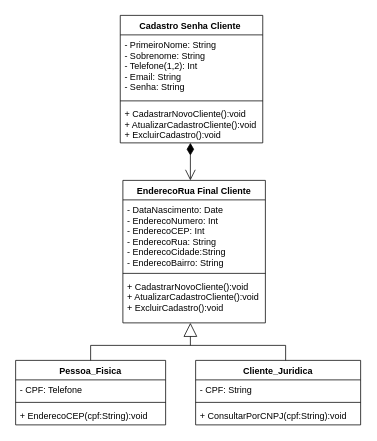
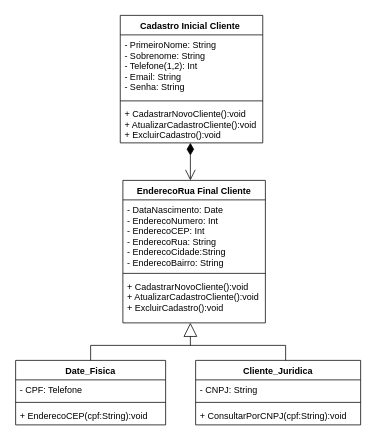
node "Cadastro Senha Cliente": label "Cadastro Senha Cliente" -> "Cadastro Inicial Cliente"
node "Pessoa_Fisica": label "Pessoa_Fisica" -> "Date_Fisica"
node "- CPF: String": label "- CPF: String" -> "- CNPJ: String"
